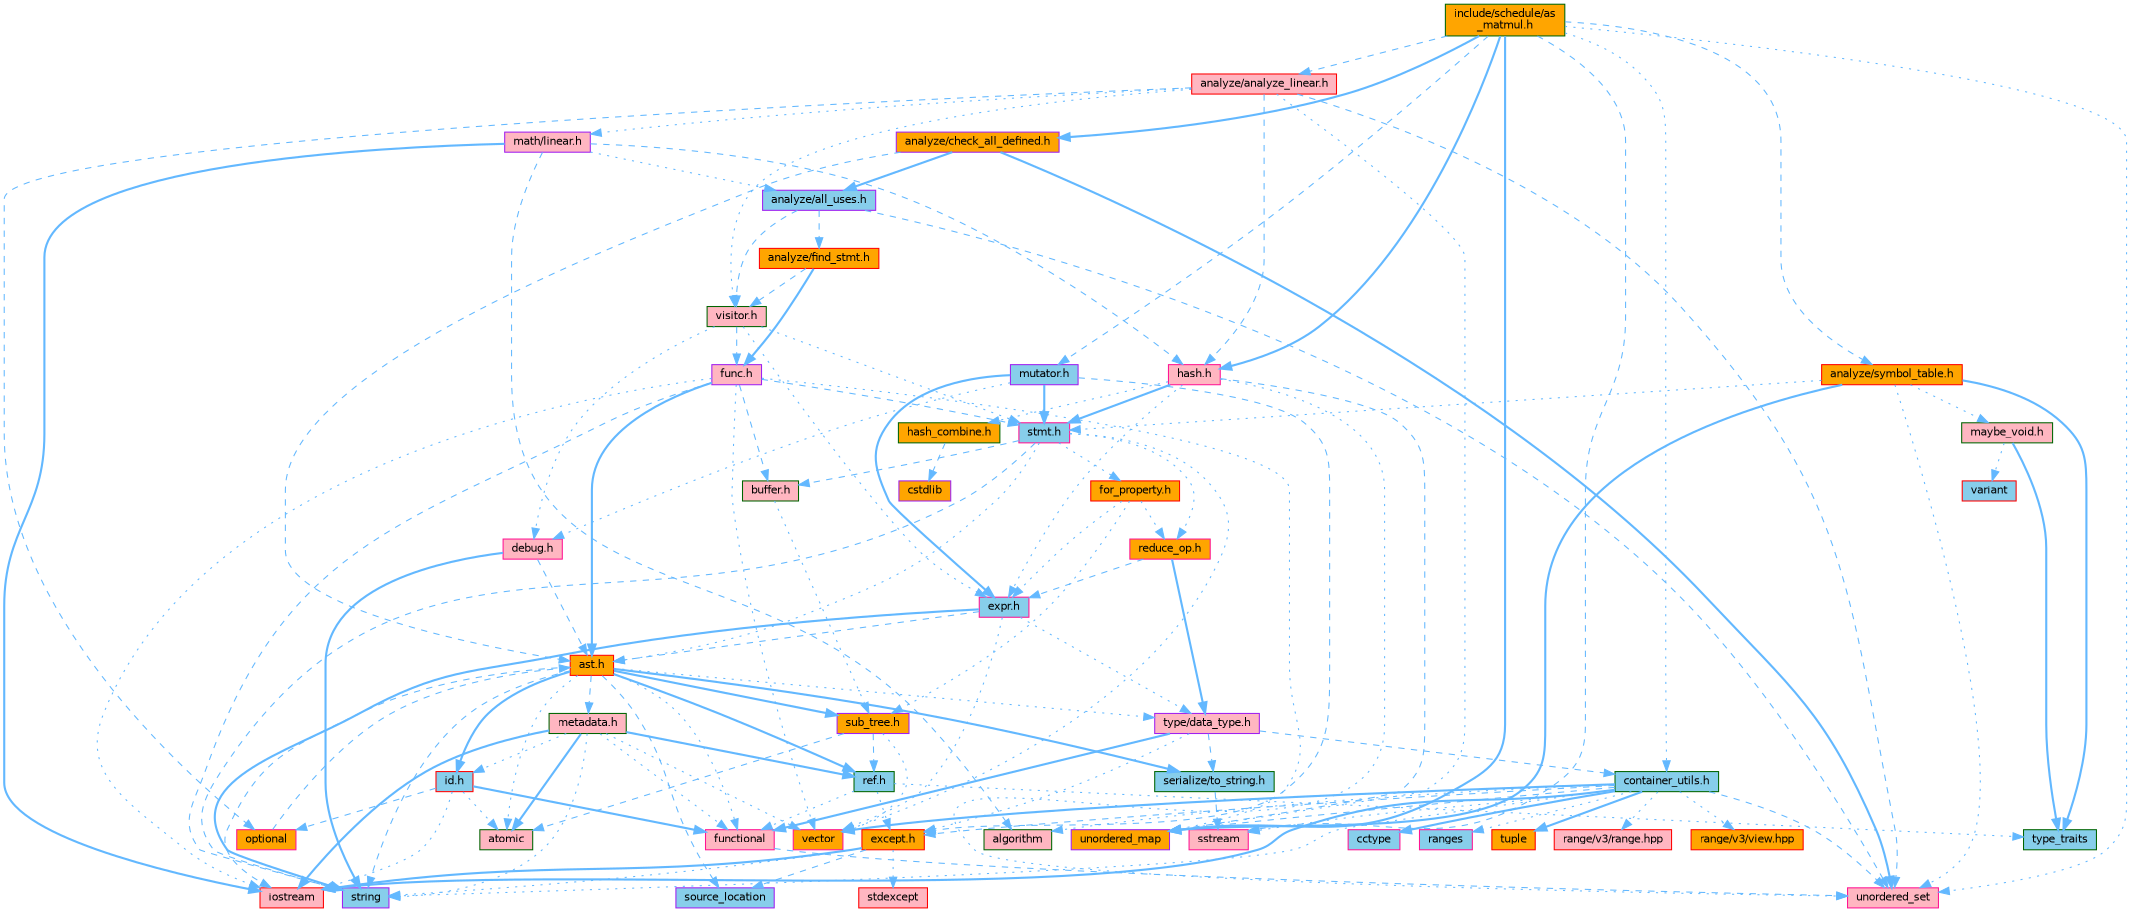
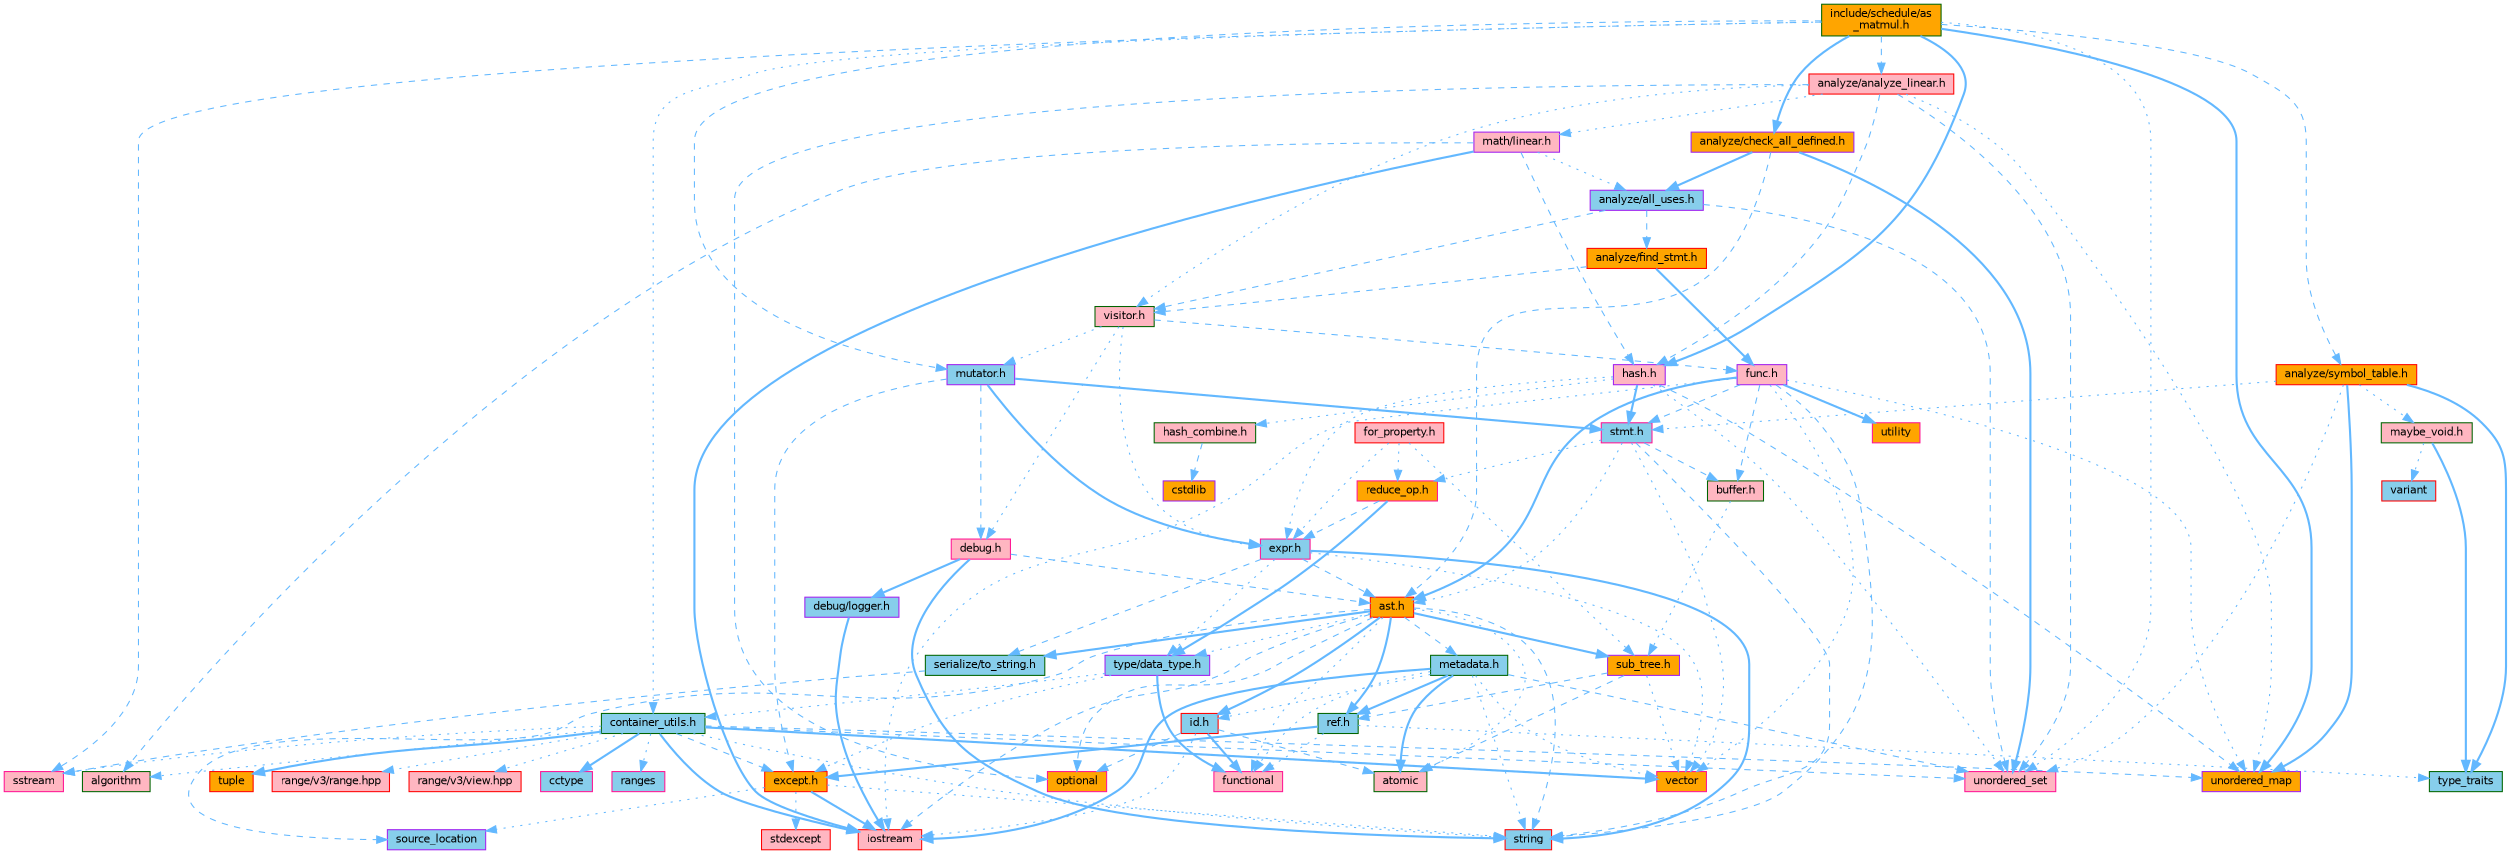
edge "visitor.h" -> "stmt.h": now "visitor.h" -> "mutator.h"
node "hash.h": color deeppink -> purple
node "hash_combine.h": fillcolor orange -> lightpink
node "utility": added
edge "mutator.h" -> "debug.h": style dotted -> dashed
edge "stmt.h" -> "for_property.h": removed
node "for_property.h": fillcolor orange -> lightpink
node "debug/logger.h": added
edge "optional" -> "ast.h": reversed
node "metadata.h": fillcolor lightpink -> skyblue
node "type/data_type.h": fillcolor lightpink -> skyblue
edge "type/data_type.h" -> "serialize/to_string.h": now "expr.h" -> "serialize/to_string.h"
edge "type/data_type.h" -> "container_utils.h": style dashed -> dotted
edge "ref.h" -> "except.h": style dotted -> bold
edge "id.h" -> "atomic": style dotted -> dashed
node "range/v3/view.hpp": fillcolor orange -> lightpink
edge "except.h" -> "source_location": style dashed -> dotted
edge "functional" -> "unordered_set": now "metadata.h" -> "unordered_set"
node "string": color purple -> red
